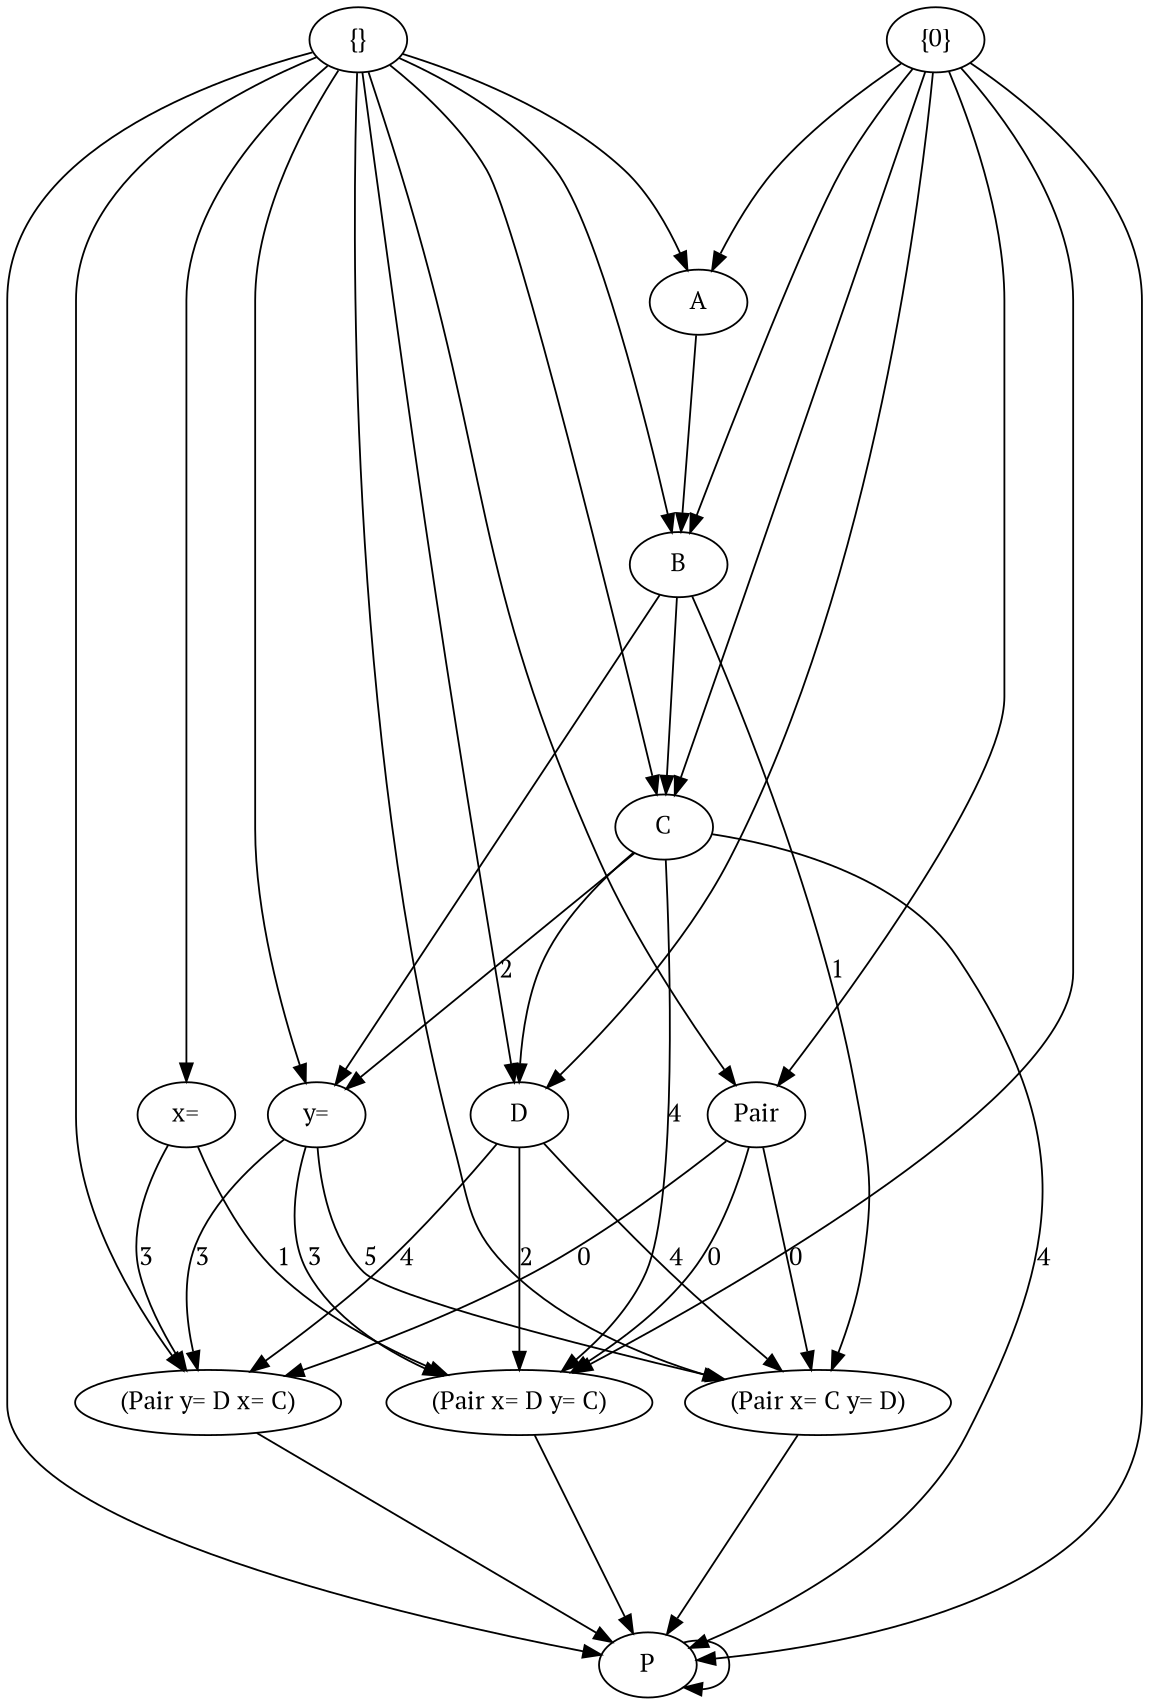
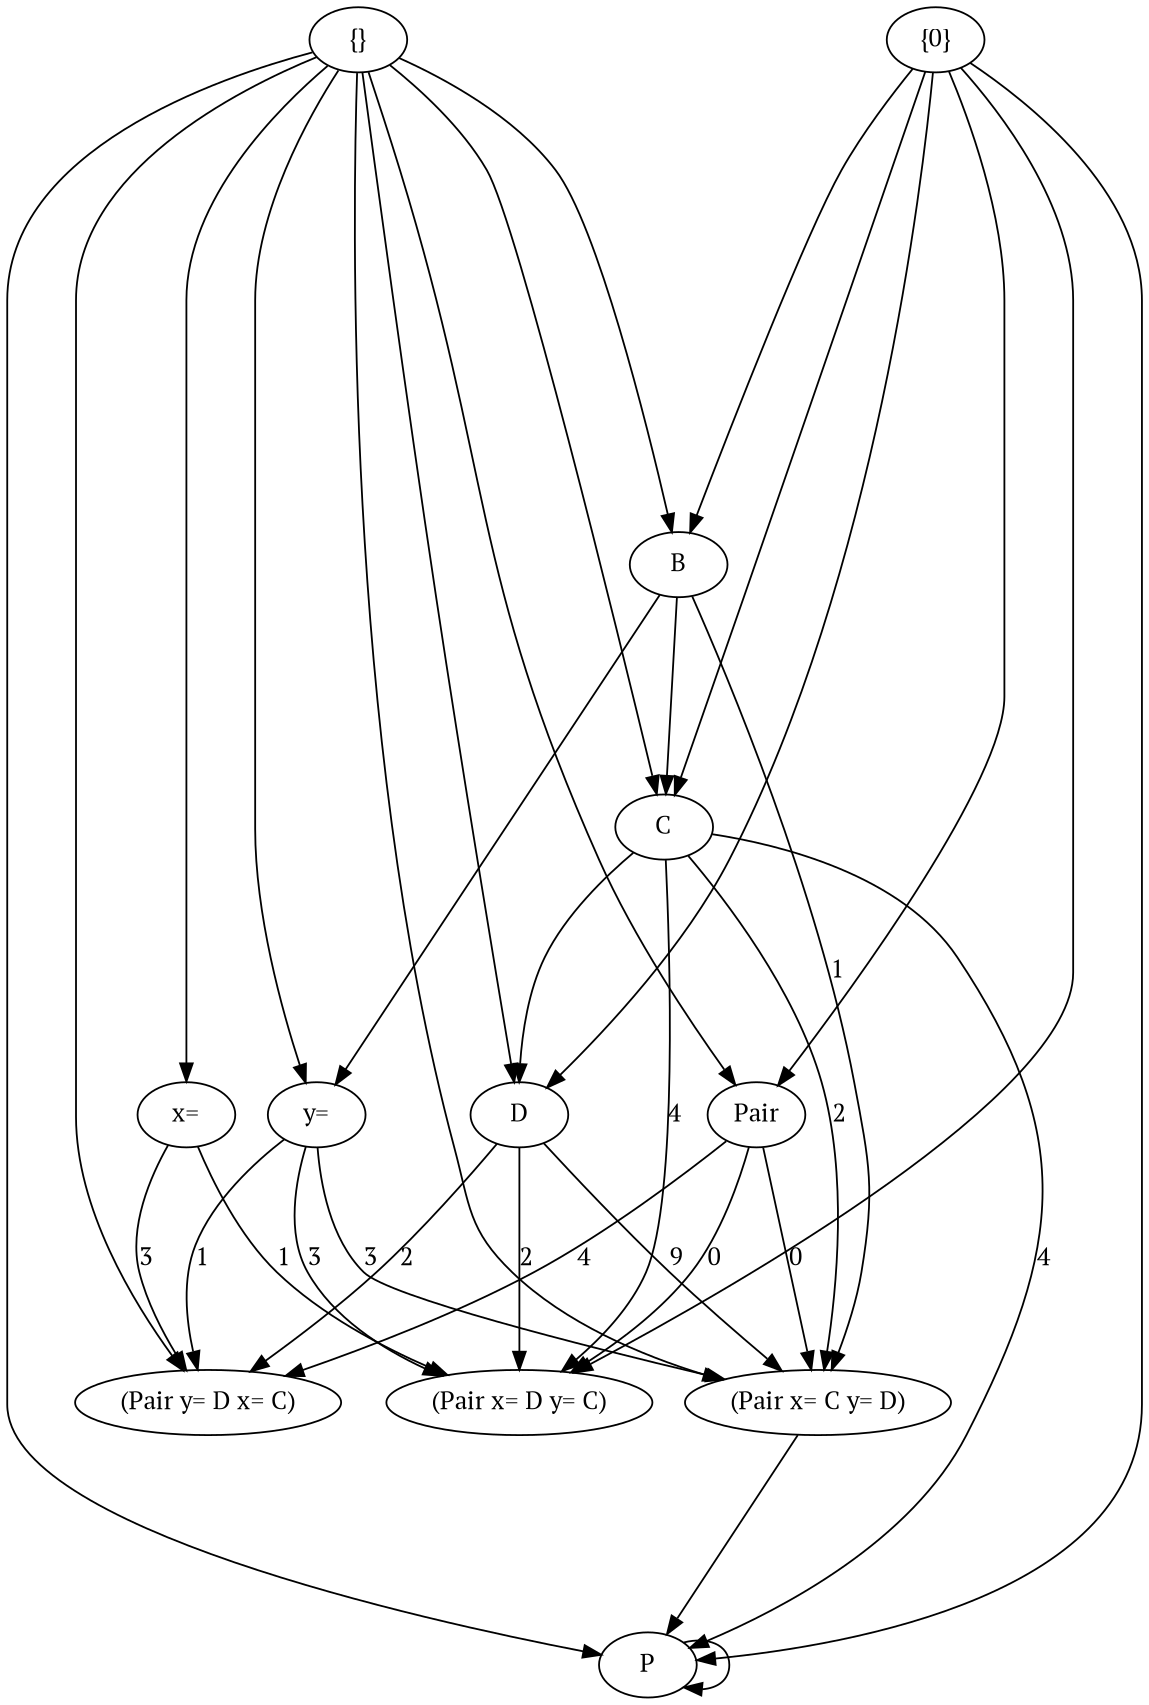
node "A": removed
edge "C" -> "y=": now "C" -> "(Pair x= C y= D)"
edge "y=" -> "(Pair y= D x= C)": label "3" -> "1"
edge "y=" -> "(Pair x= C y= D)": label "5" -> "3"
edge "D" -> "(Pair y= D x= C)": label "4" -> "2"
edge "Pair" -> "(Pair y= D x= C)": label "0" -> "4"
edge "D" -> "(Pair x= C y= D)": label "4" -> "9"
edge "(Pair x= D y= C)" -> "P": removed
edge "(Pair y= D x= C)" -> "P": removed
